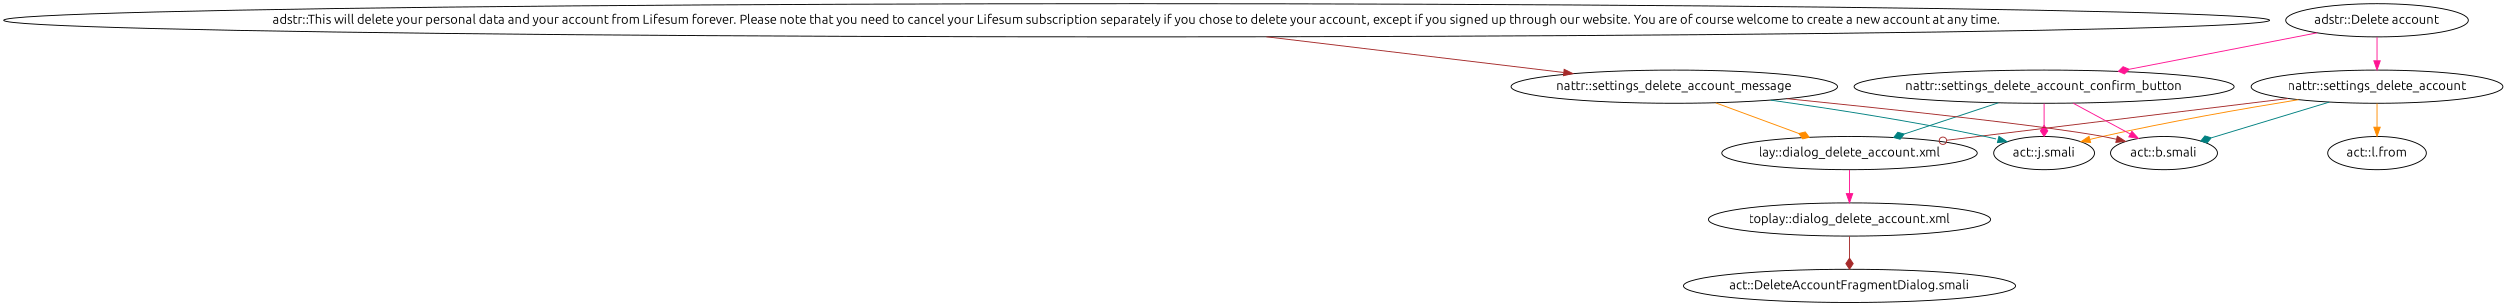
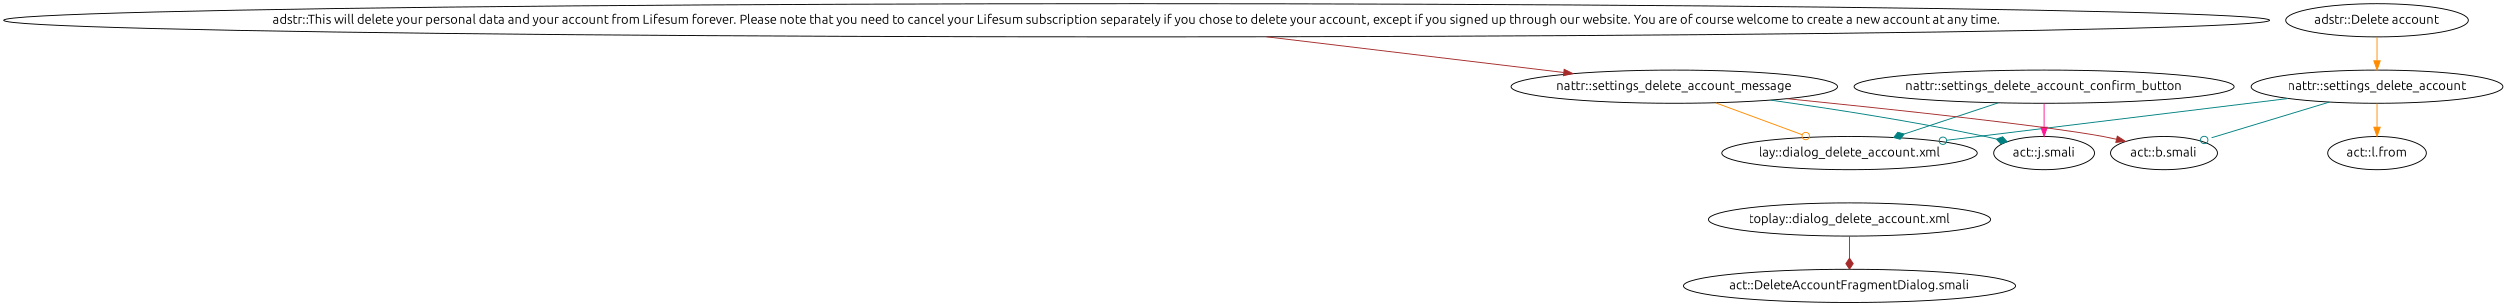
edge "adstr::Delete account" -> "nattr::settings_delete_account": color deeppink -> darkorange
edge "adstr::Delete account" -> "nattr::settings_delete_account_confirm_button": removed
edge "nattr::settings_delete_account_confirm_button" -> "act::j.smali": arrowhead diamond -> normal
edge "nattr::settings_delete_account_confirm_button" -> "act::b.smali": removed
edge "nattr::settings_delete_account_message" -> "act::j.smali": arrowhead normal -> diamond
edge "nattr::settings_delete_account" -> "act::j.smali": removed
edge "nattr::settings_delete_account_message" -> "lay::dialog_delete_account.xml": arrowhead diamond -> odot
edge "nattr::settings_delete_account" -> "lay::dialog_delete_account.xml": color brown -> teal
edge "nattr::settings_delete_account" -> "act::b.smali": arrowhead diamond -> odot
edge "lay::dialog_delete_account.xml" -> "toplay::dialog_delete_account.xml": removed
